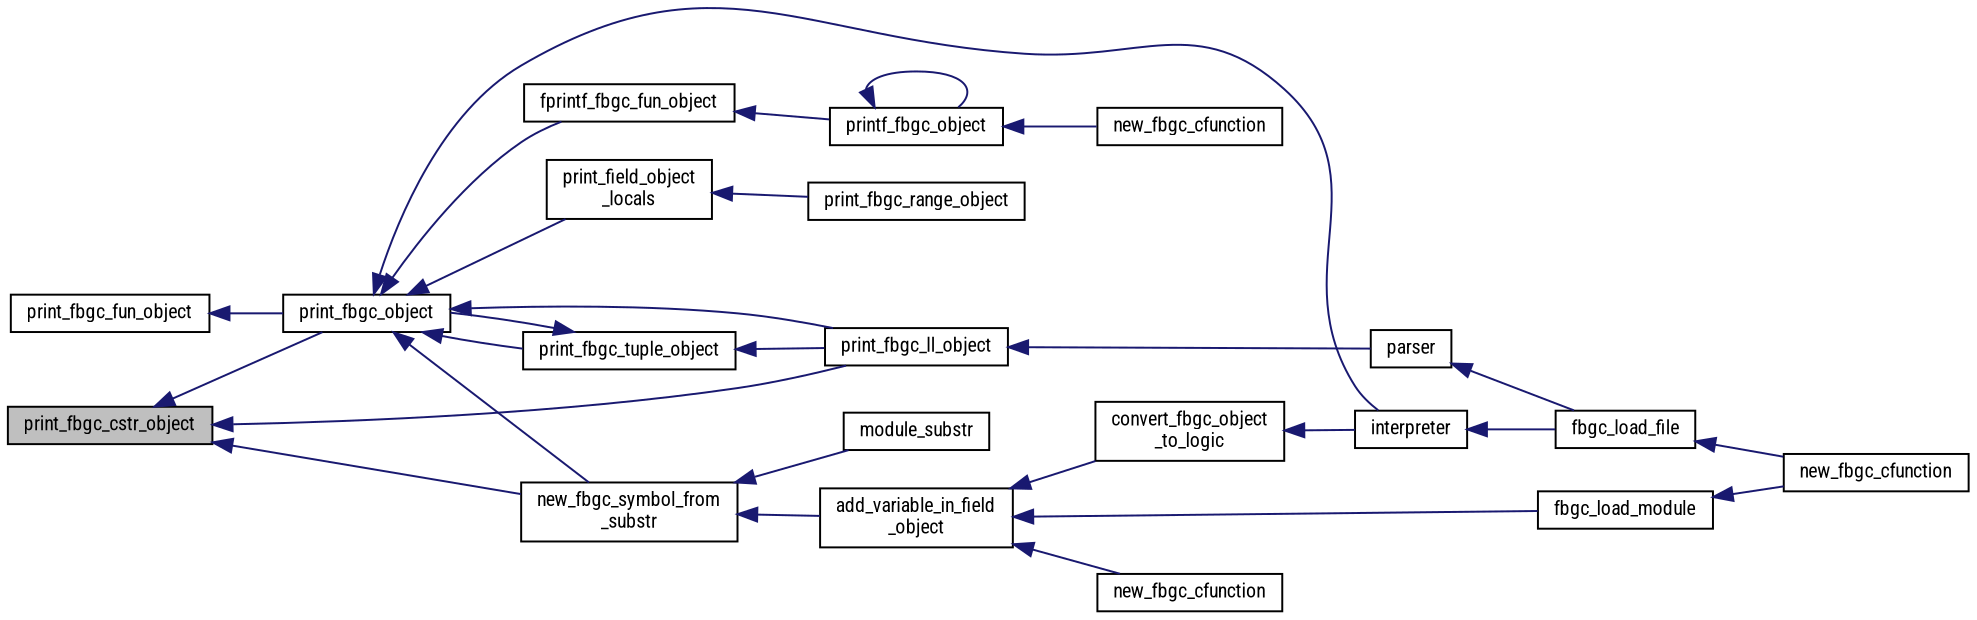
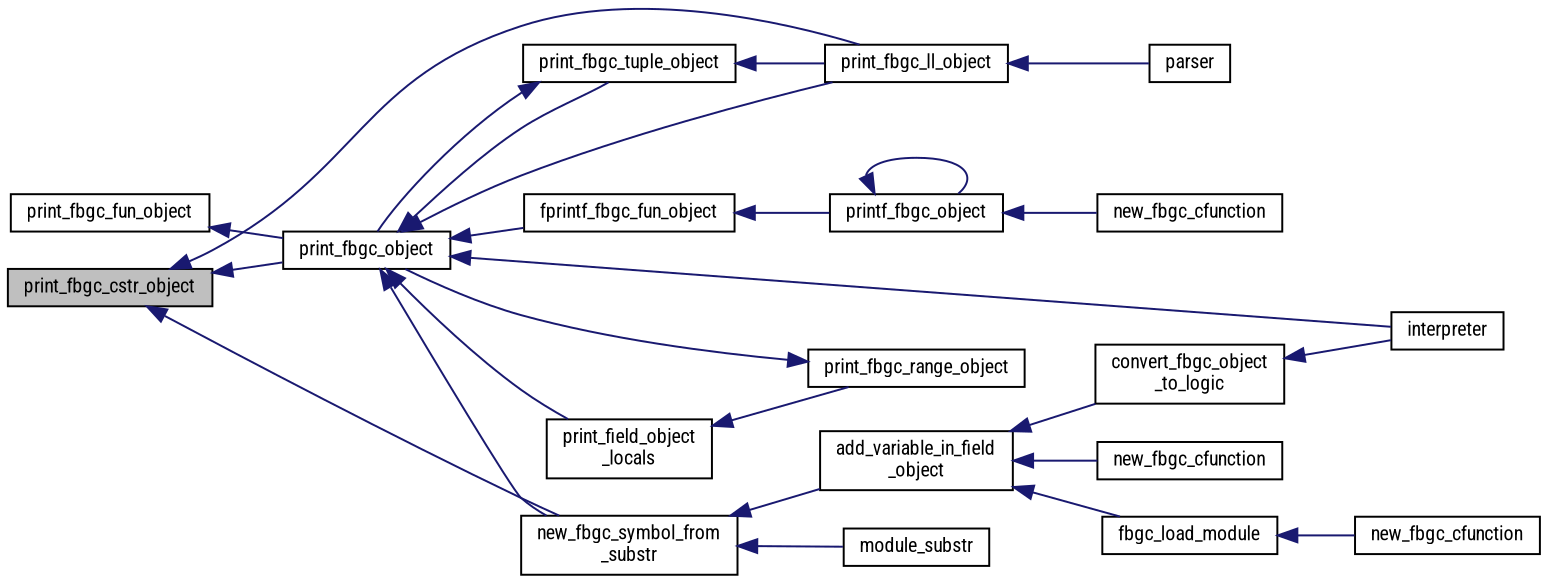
edge "print_fbgc_object" -> "print_fbgc_range_object": added
node "fbgc_load_file": removed
